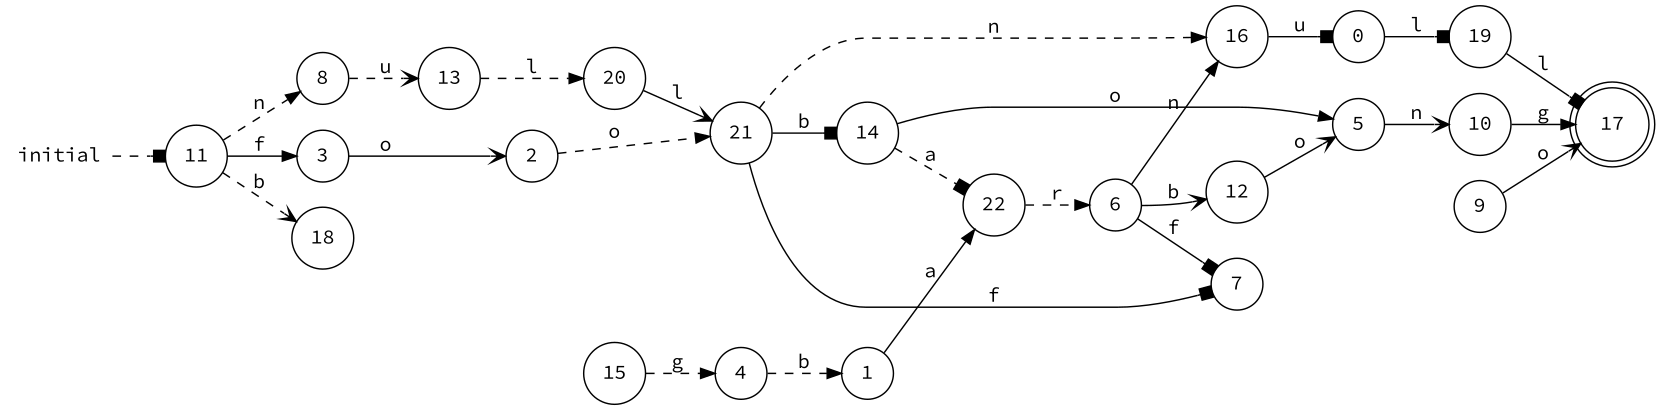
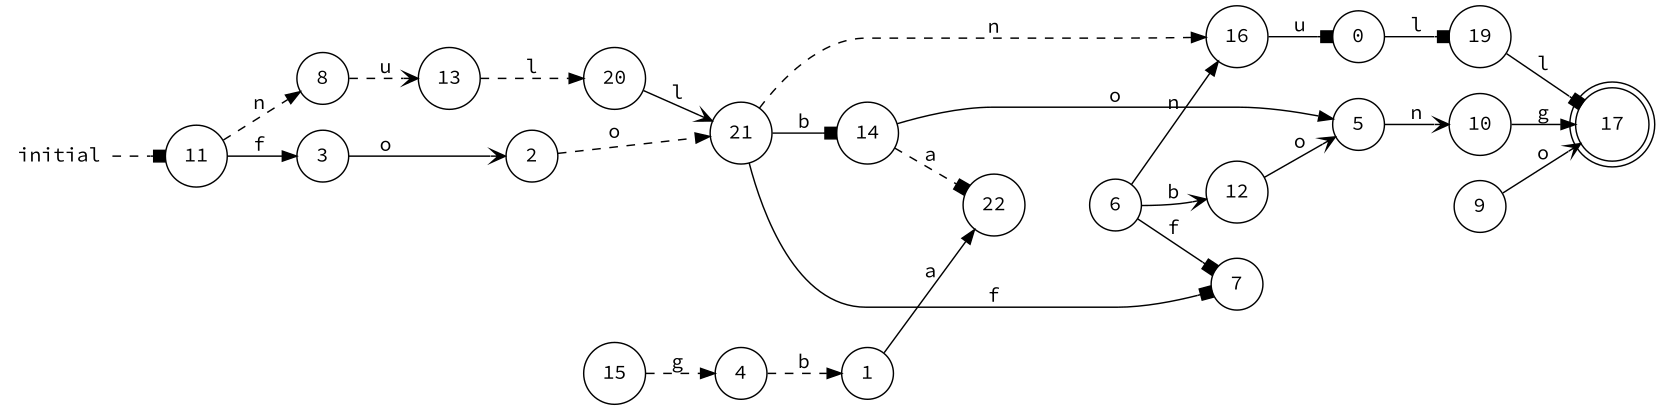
edge "22" -> "6": removed, label "r"
node "18": removed
